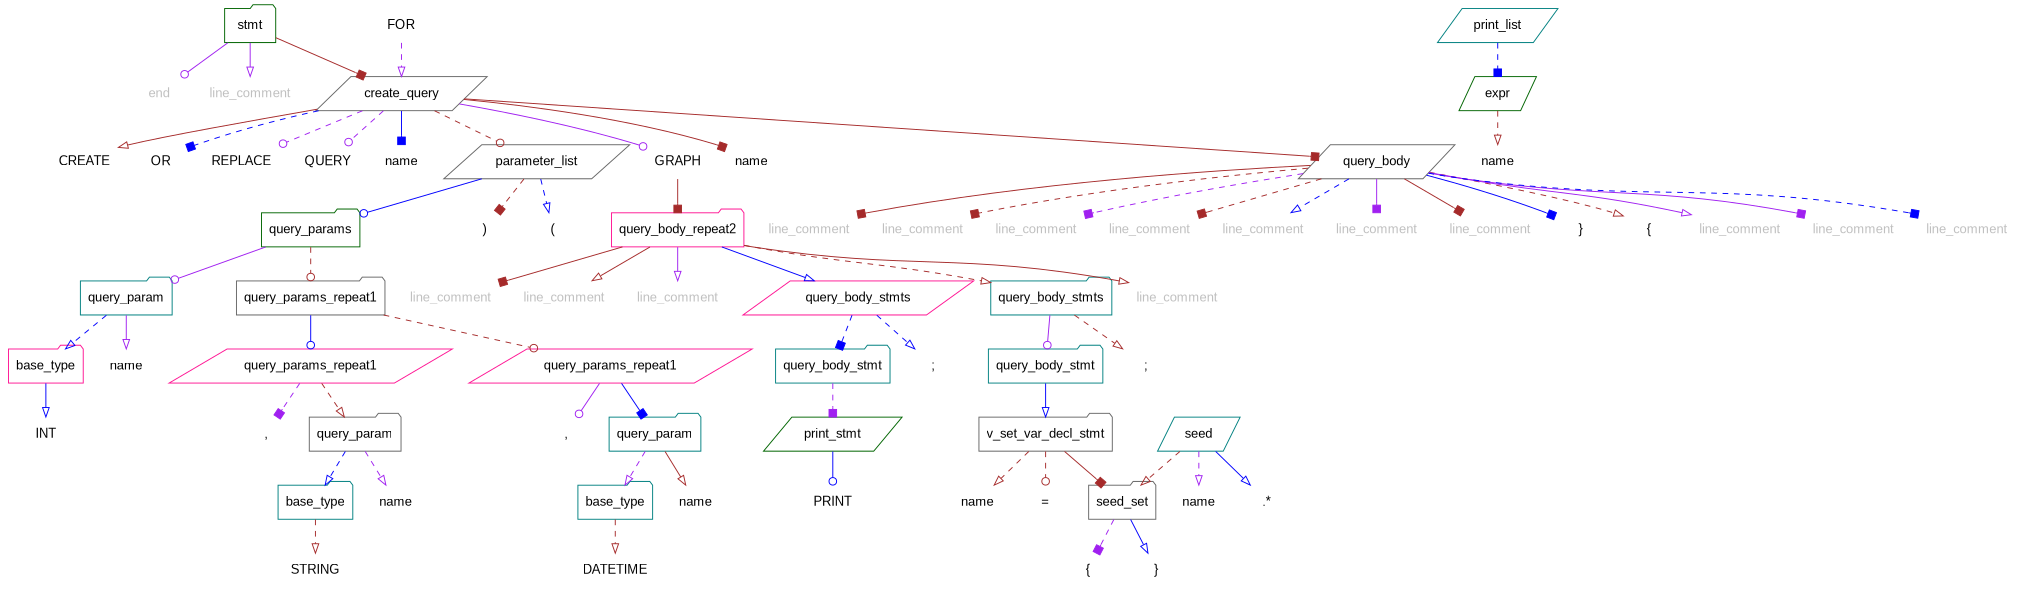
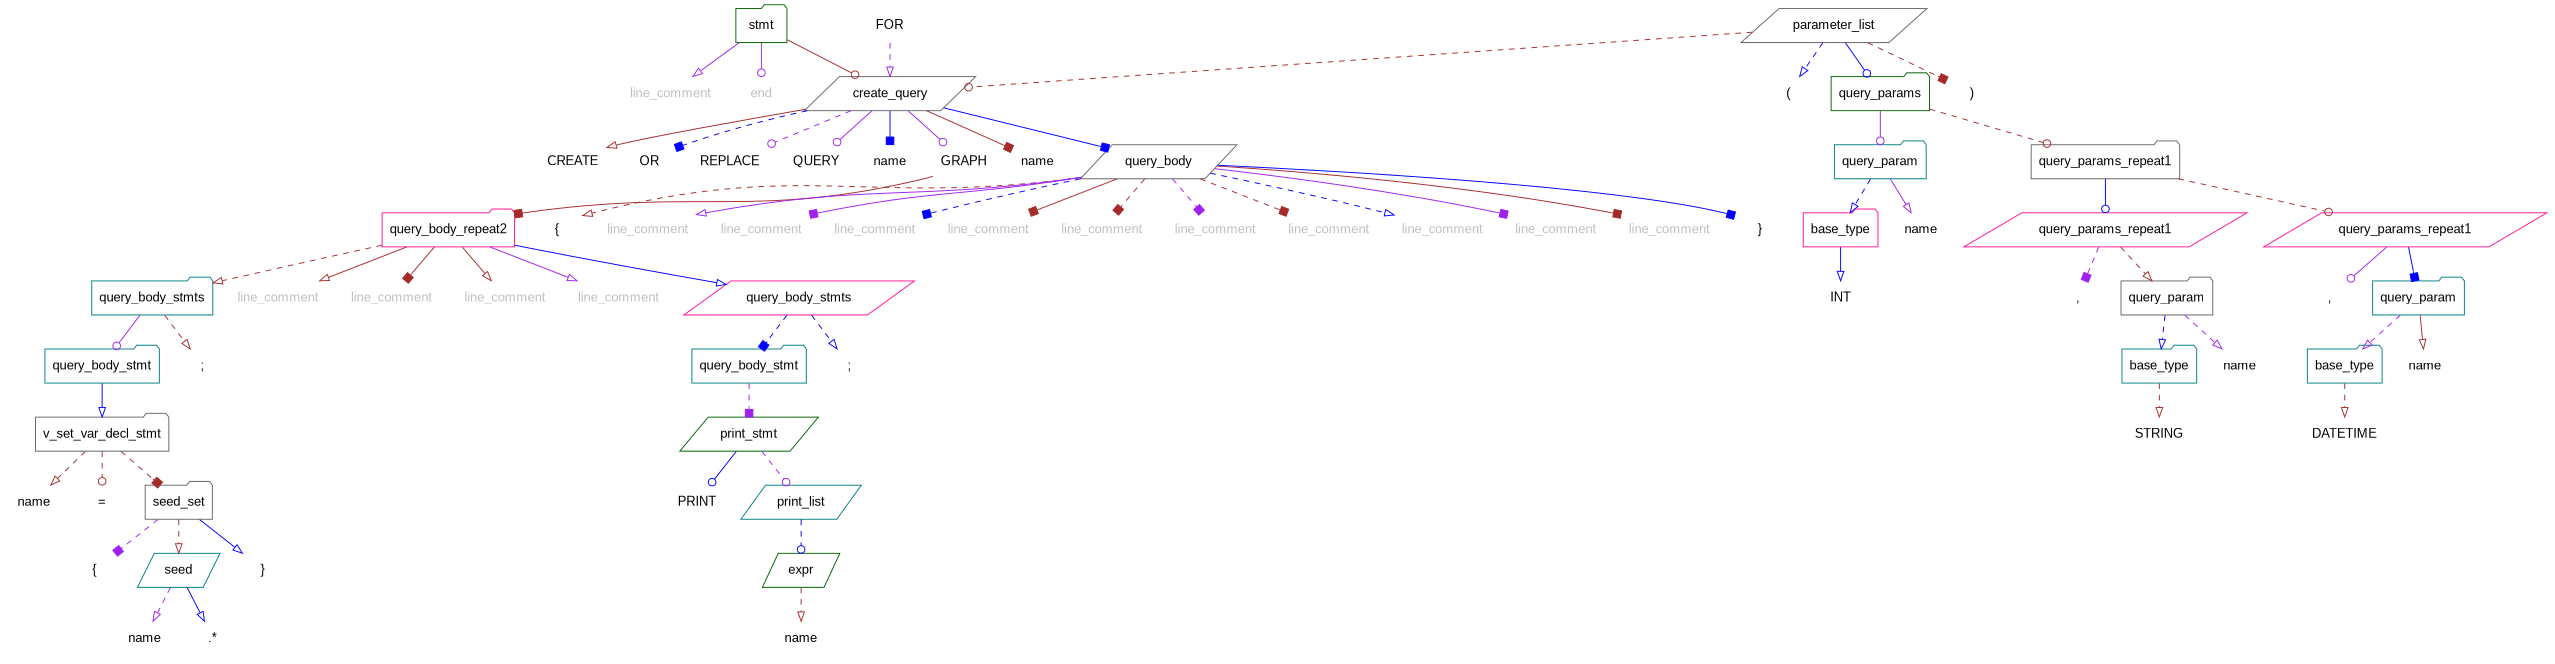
edge "stmt" -> "create_query": arrowhead box -> odot
edge "print_list" -> "expr": arrowhead box -> odot
edge "create_query" -> "QUERY": style dashed -> solid
edge "create_query" -> "parameter_list": reversed
edge "create_query" -> "query_body": color brown -> blue
edge "print_stmt" -> "print_list": added
edge "v_set_var_decl_stmt" -> "seed_set": style solid -> dashed
edge "seed" -> "seed_set": reversed
